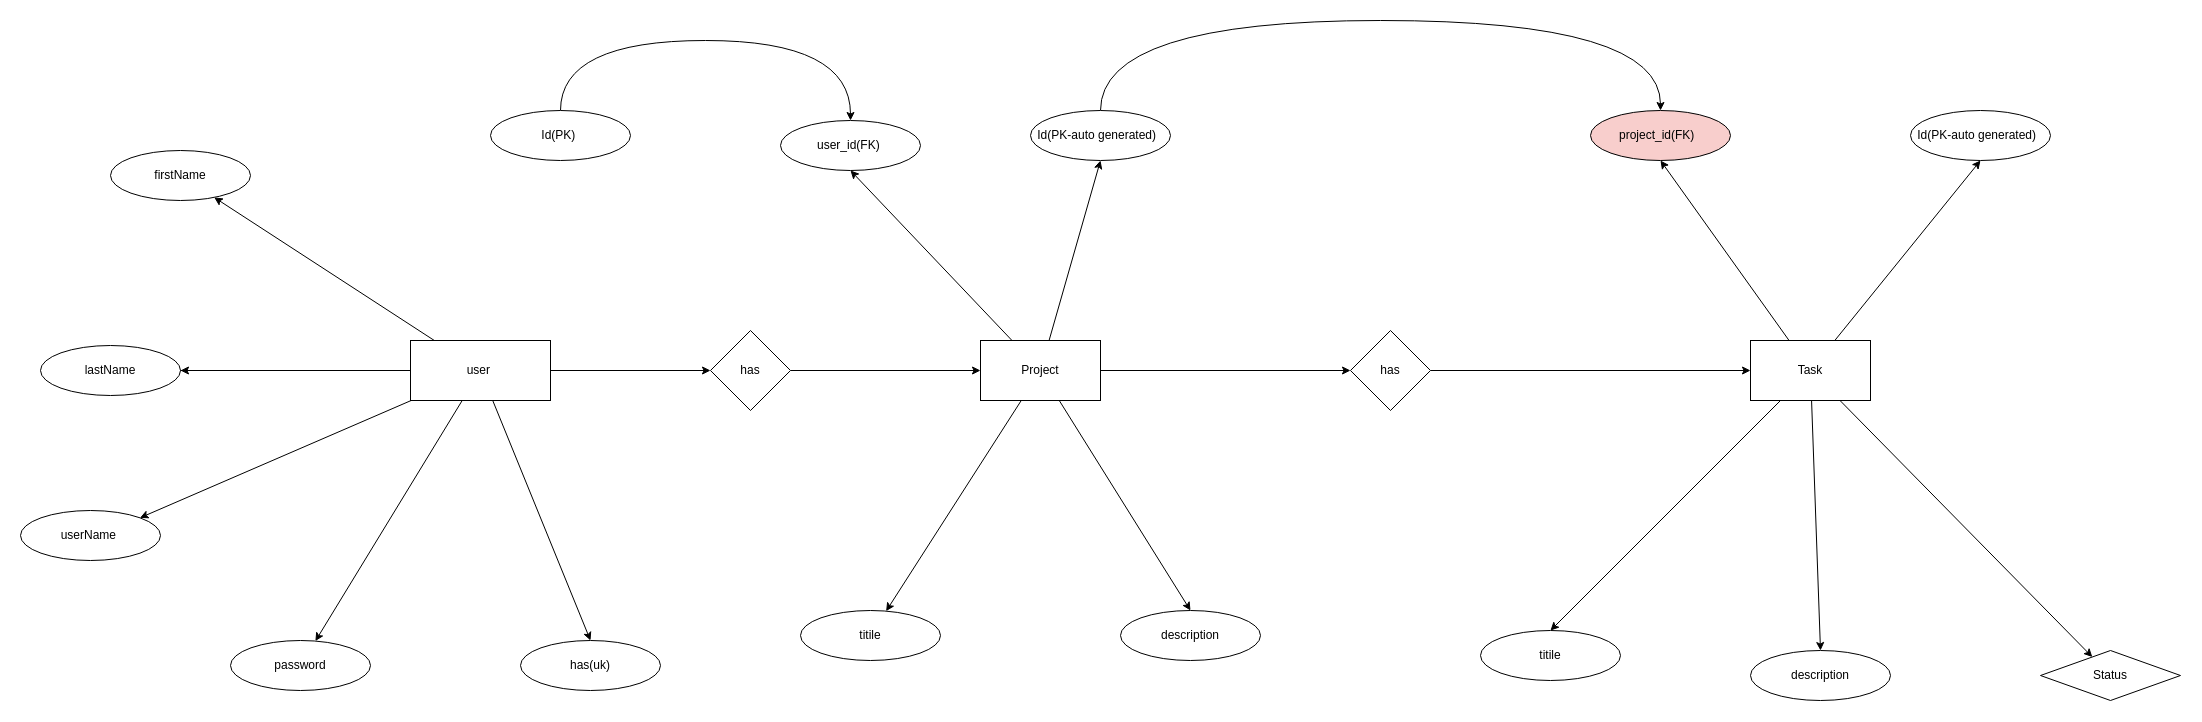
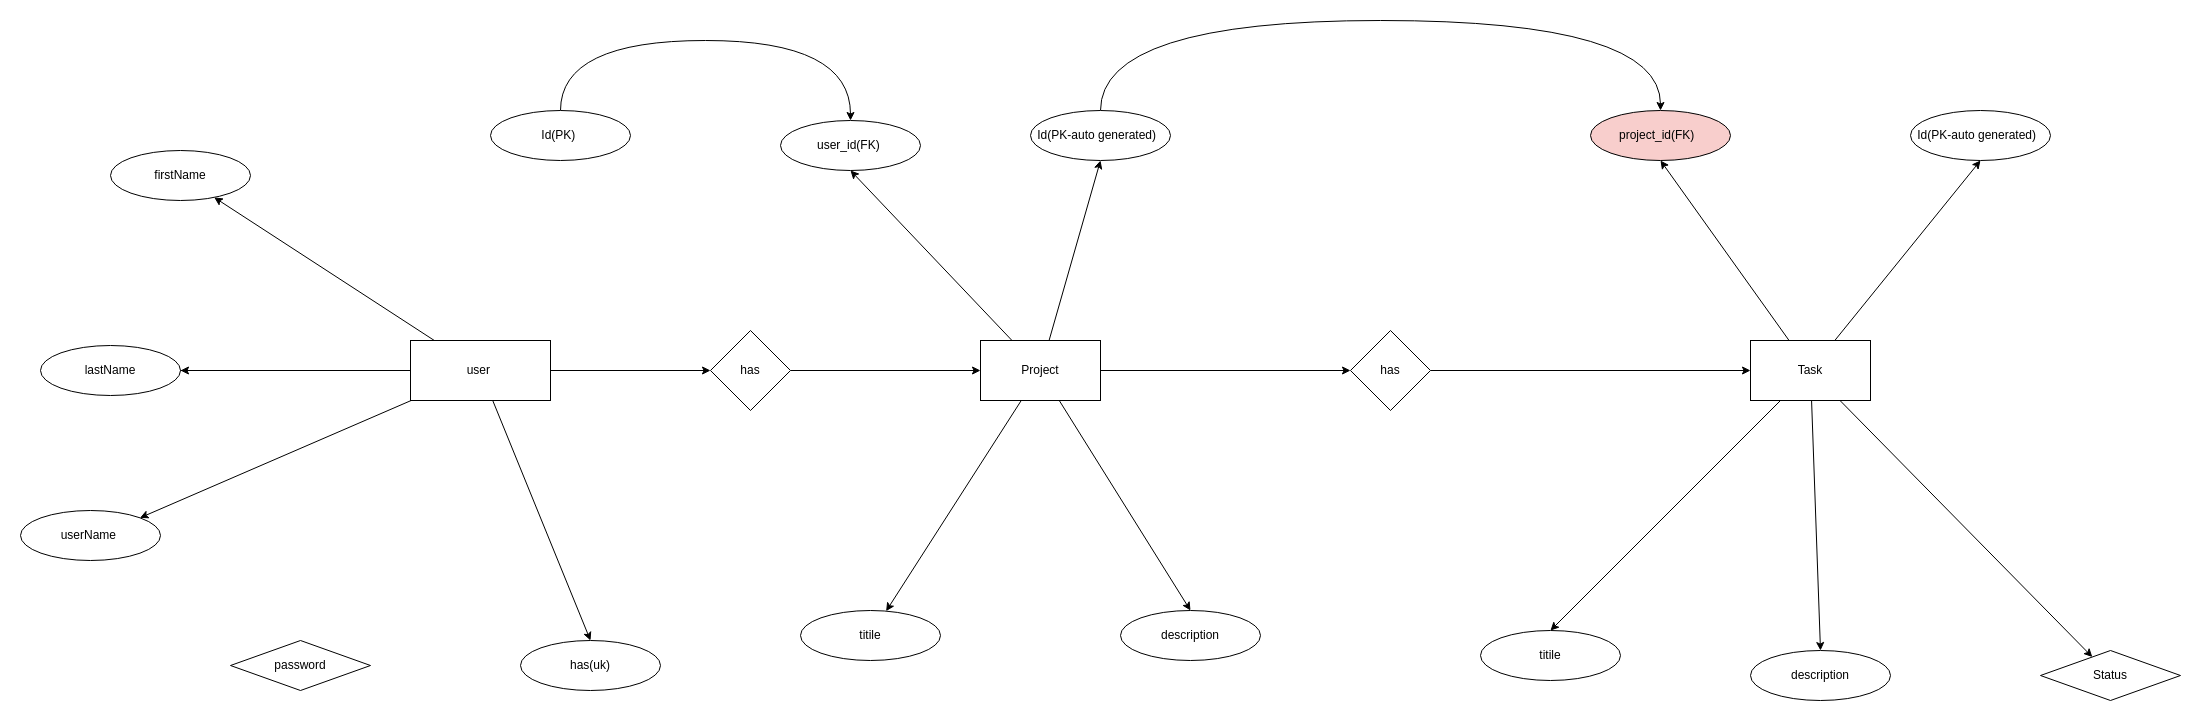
edge "user" -> "password": removed
node "password": shape ellipse -> diamond
